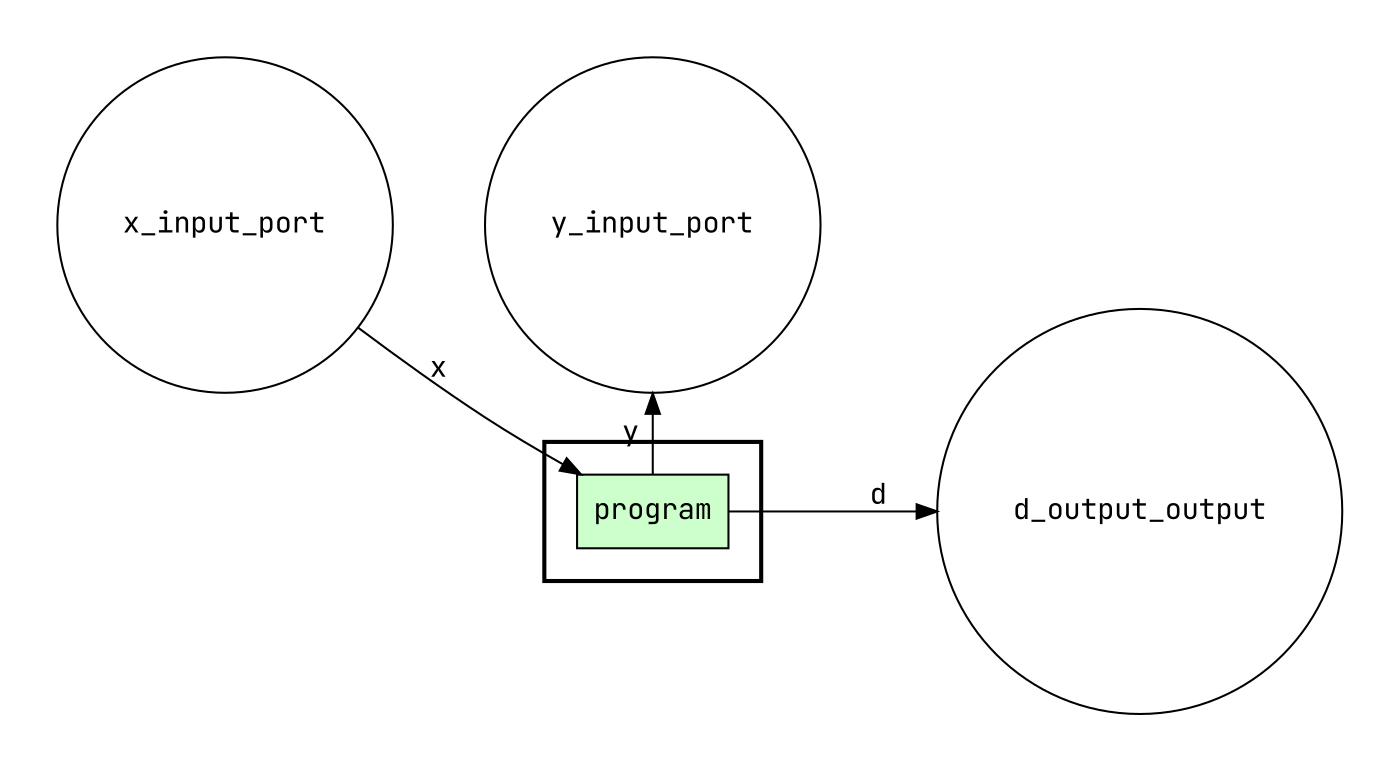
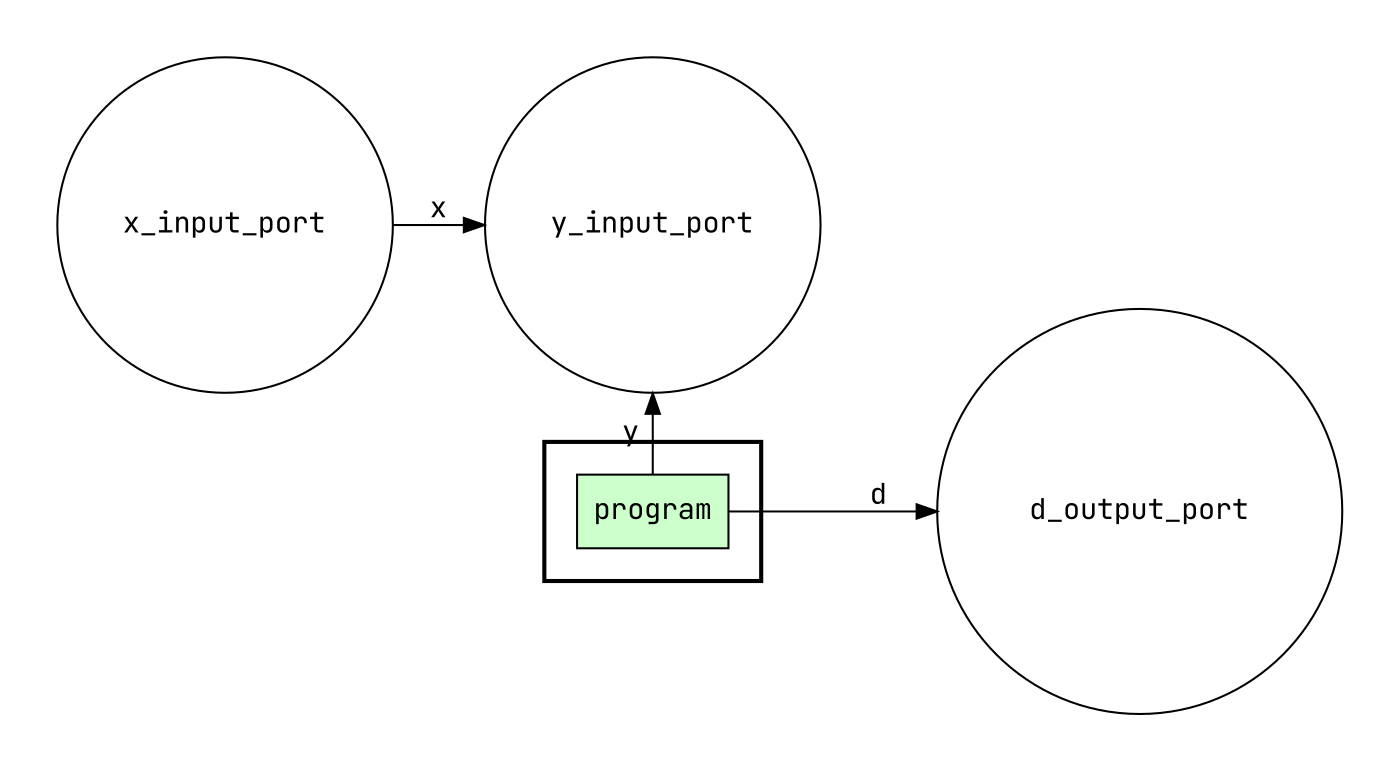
edge "x_input_port" -> "program": now "x_input_port" -> "y_input_port"
node "d_output_output": label "d_output_output" -> "d_output_port"
